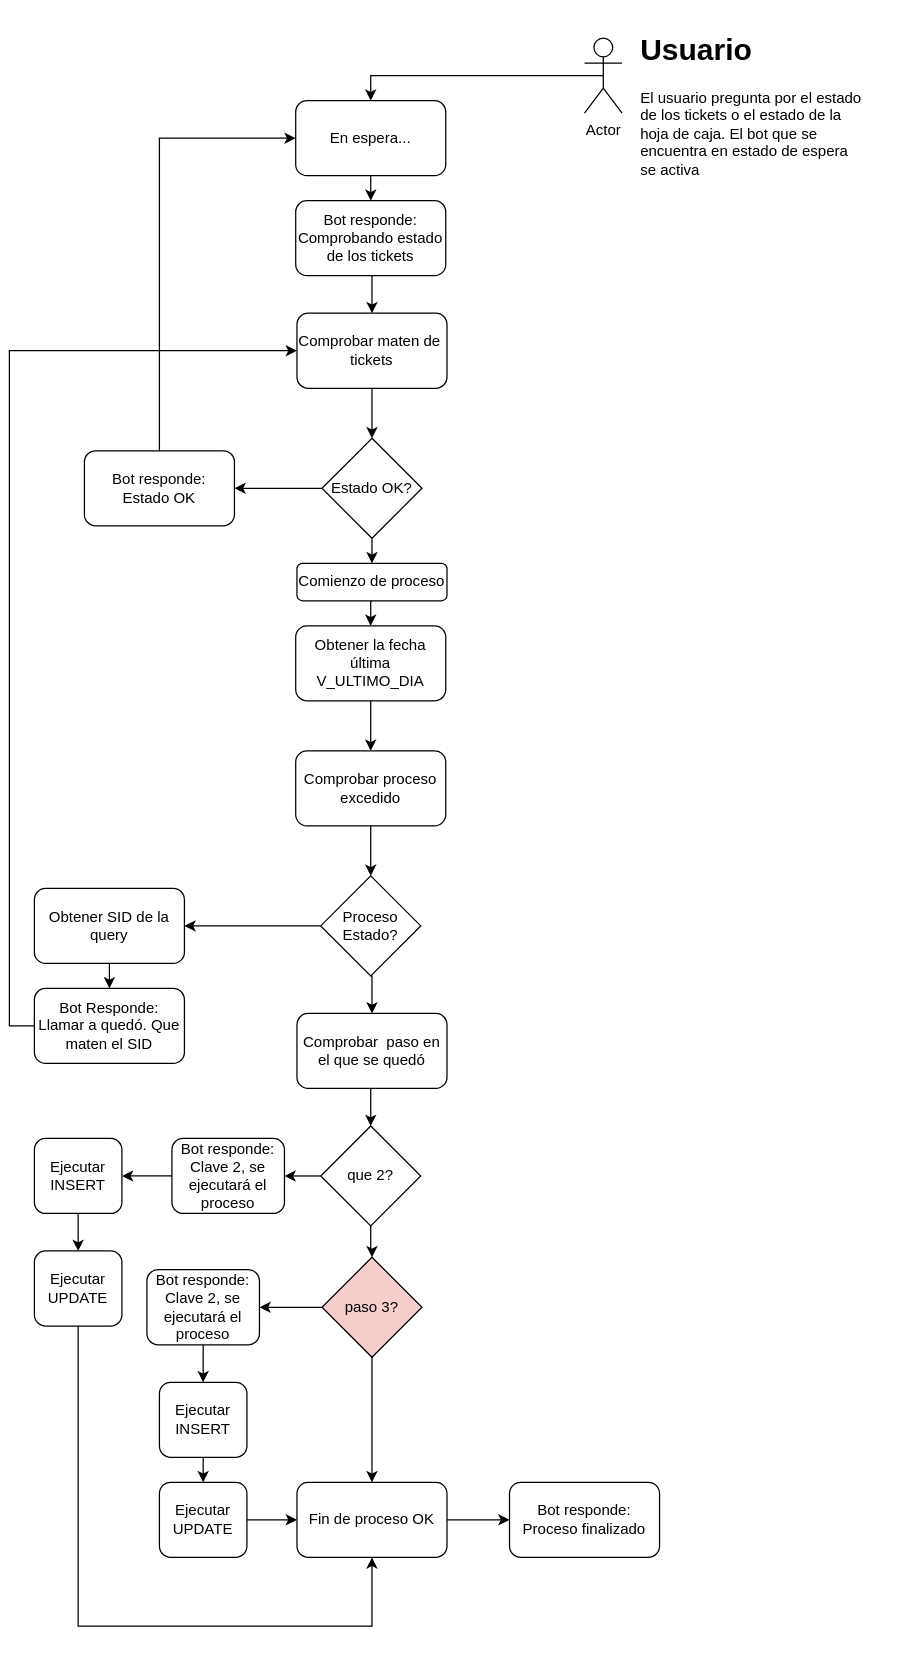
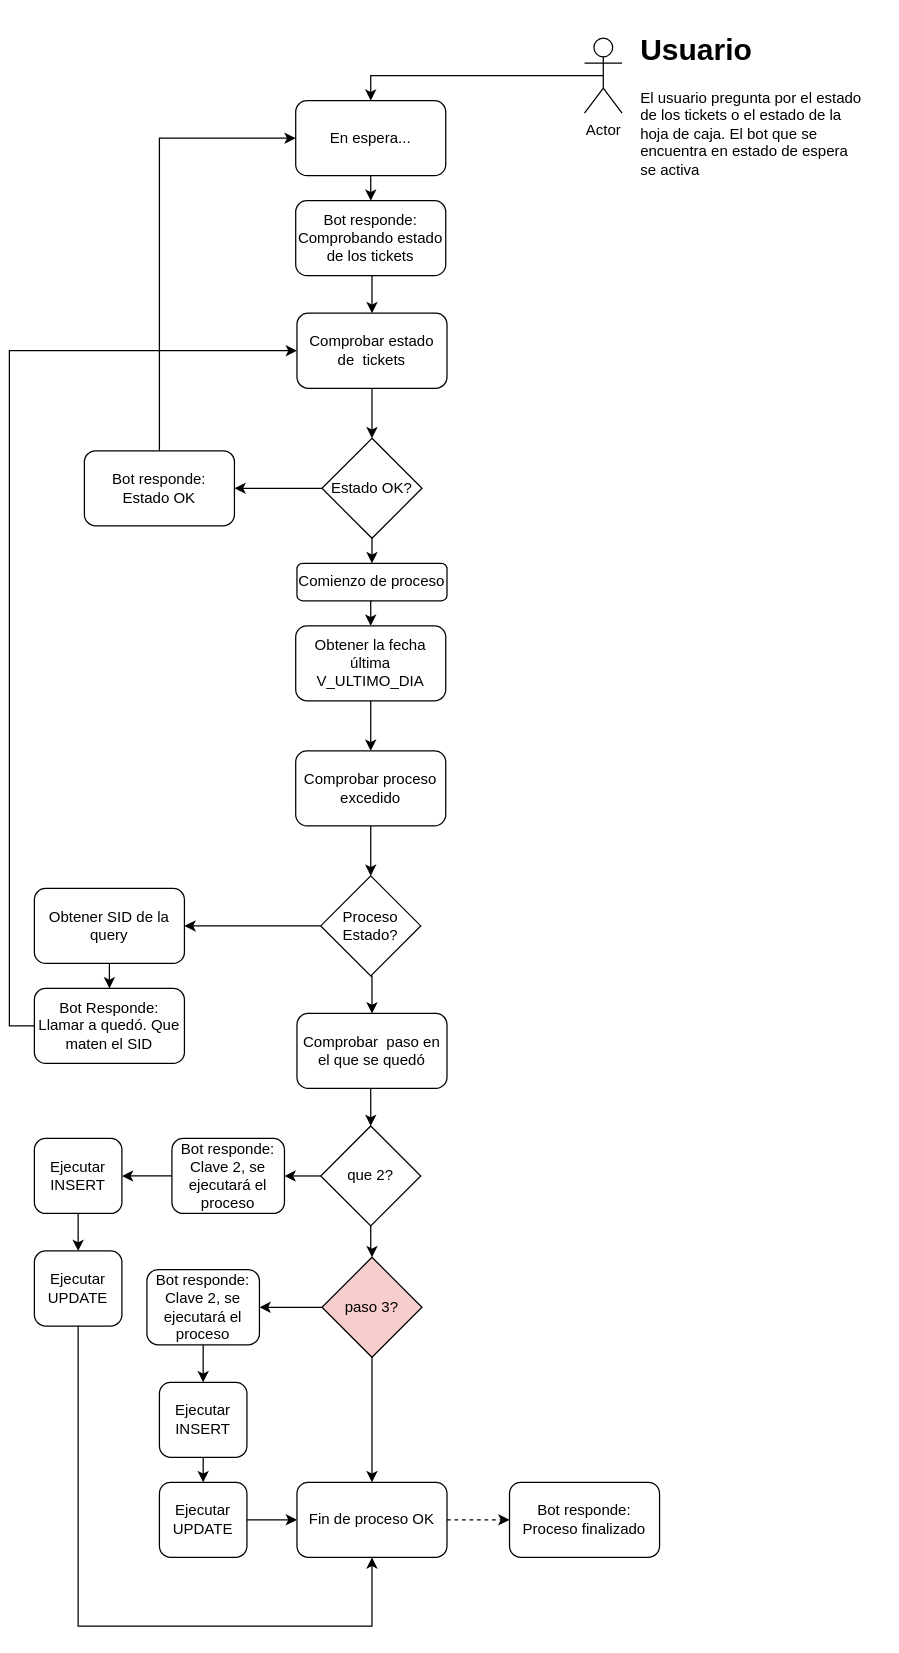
node "Comprobar maten de tickets": label "Comprobar maten de tickets" -> "Comprobar estado de tickets"
edge "Fin de proceso OK" -> "Bot responde: Proceso finalizado": style solid -> dashed
